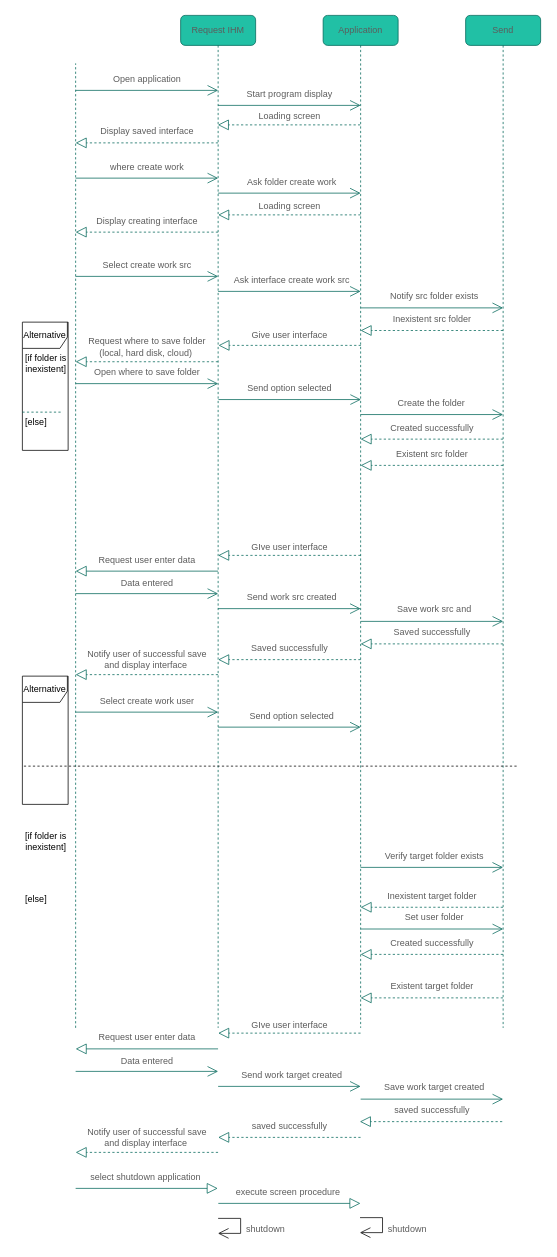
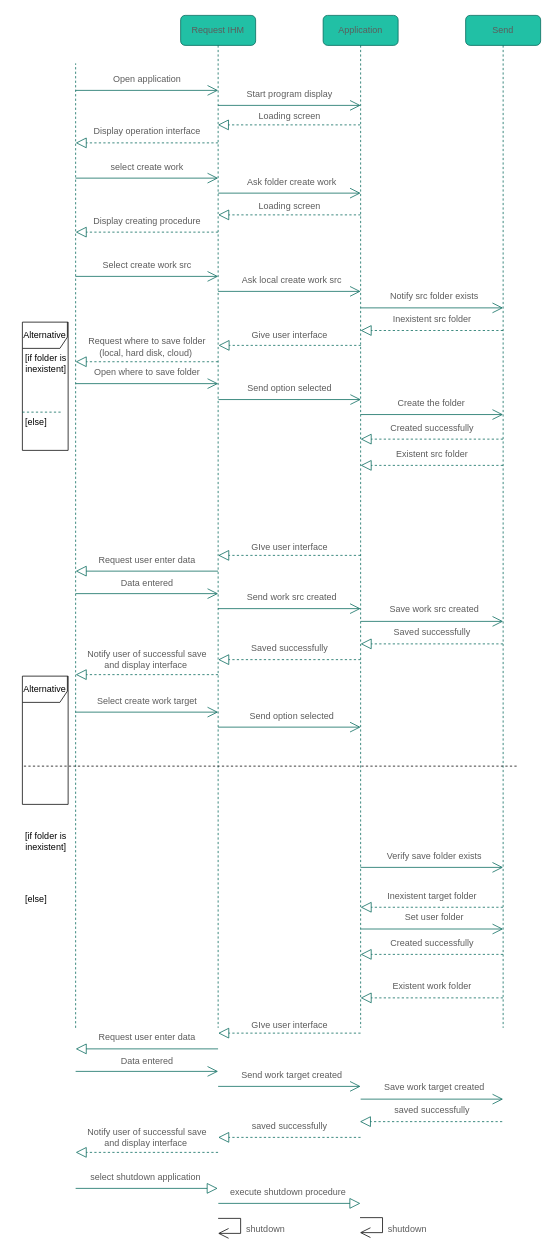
node "Display saved interface": label "Display saved interface" -> "Display operation interface"
node "where create work": label "where create work" -> "select create work"
node "Display creating interface": label "Display creating interface" -> "Display creating procedure"
node "Ask interface create work src": label "Ask interface create work src" -> "Ask local create work src"
node "Save work src and": label "Save work src and" -> "Save work src created"
node "Select create work user": label "Select create work user" -> "Select create work target"
node "Verify target folder exists": label "Verify target folder exists" -> "Verify save folder exists"
node "Existent target folder": label "Existent target folder" -> "Existent work folder"
node "execute screen procedure": label "execute screen procedure" -> "execute shutdown procedure"
